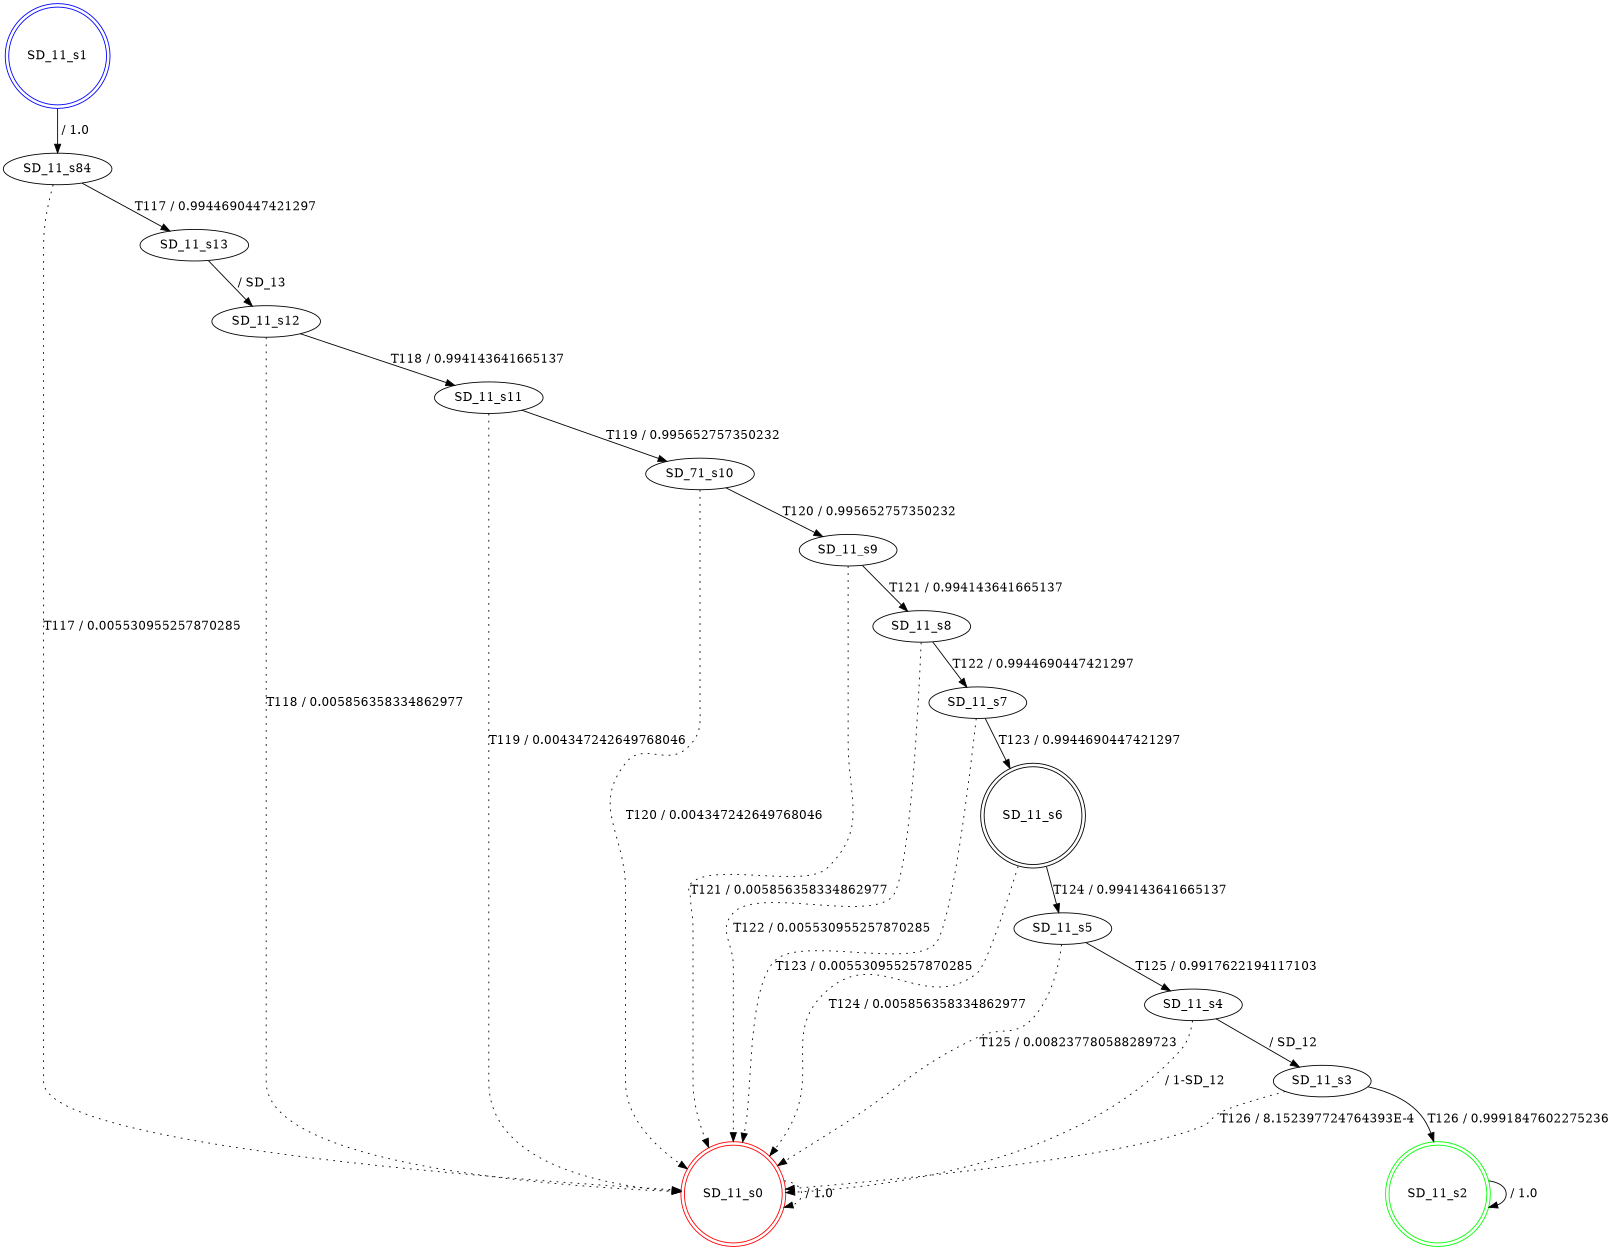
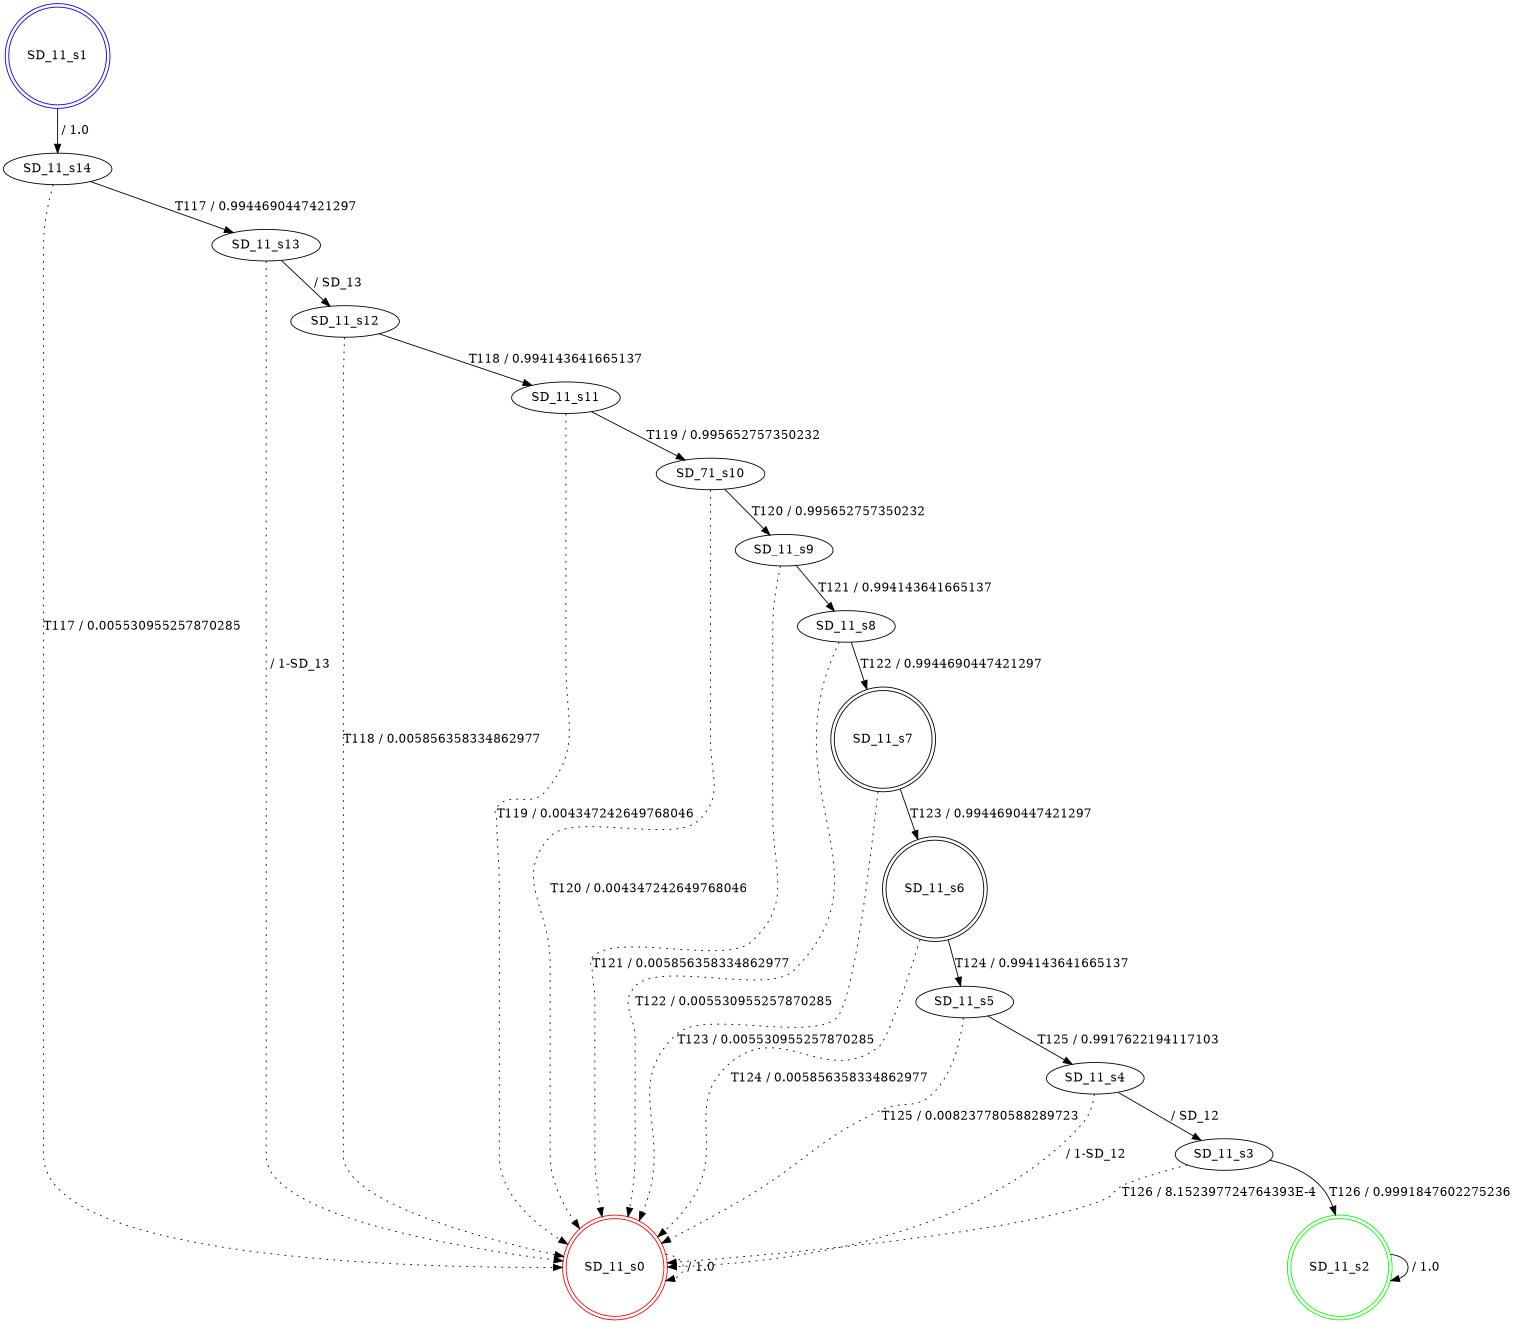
node "SD_11_s84": label "SD_11_s84" -> "SD_11_s14"
node "SD_11_s7": shape ellipse -> doublecircle
edge "SD_11_s13" -> "SD_11_s0": added, label "/ 1-SD_13"
